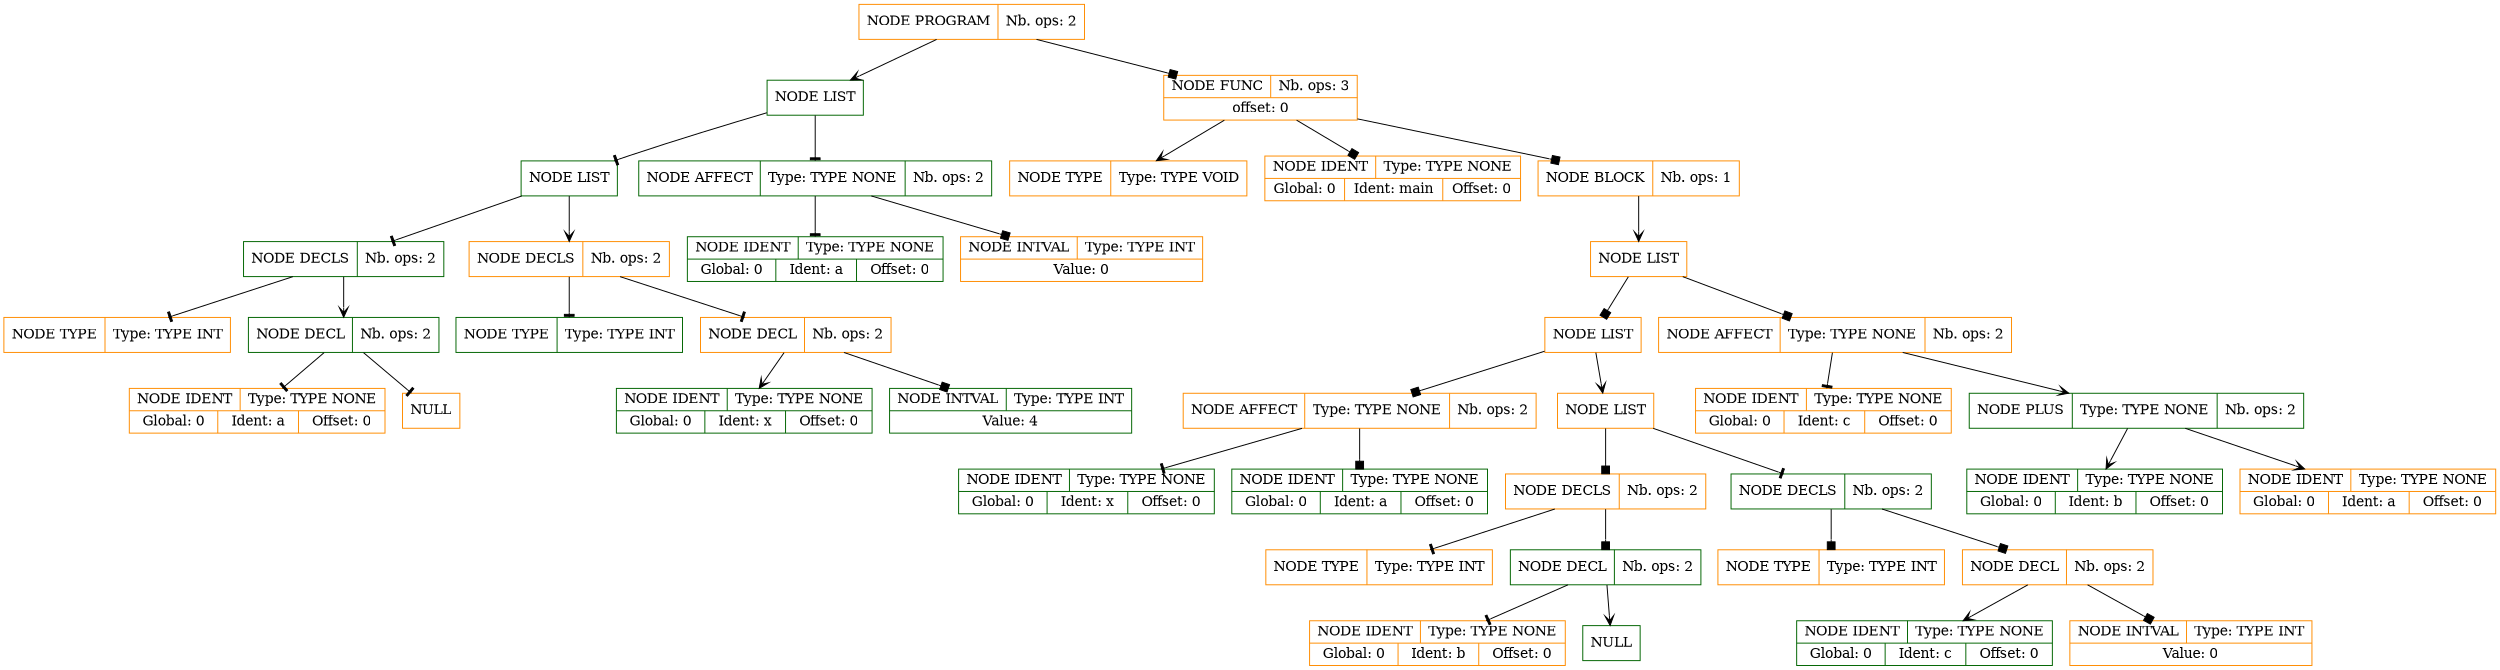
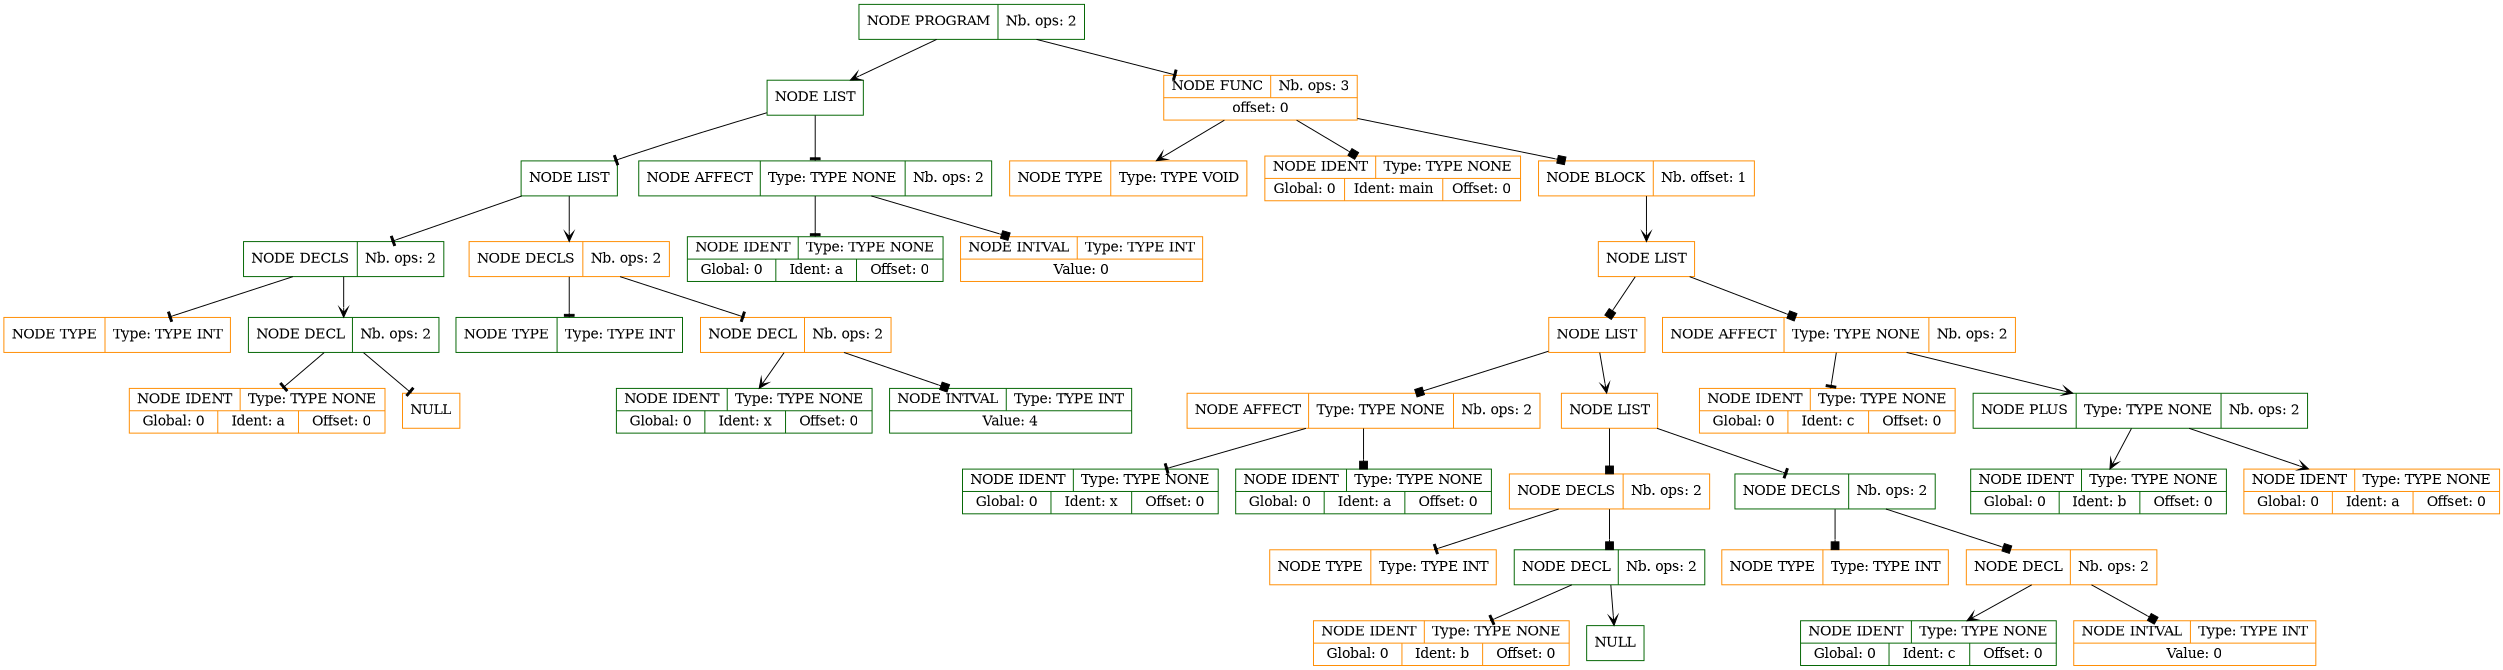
node "NODE PROGRAM": color darkorange -> darkgreen
edge "NODE PROGRAM" -> "NODE FUNC": arrowhead box -> tee
node "NODE BLOCK": text "Nb. ops: 1" -> "Nb. offset: 1"
